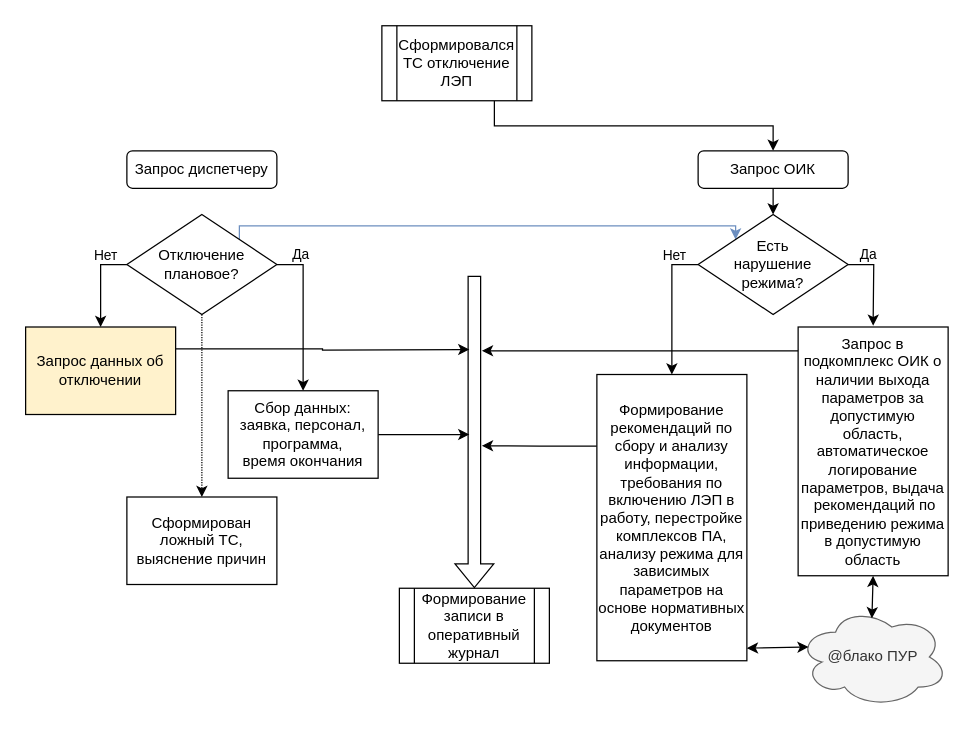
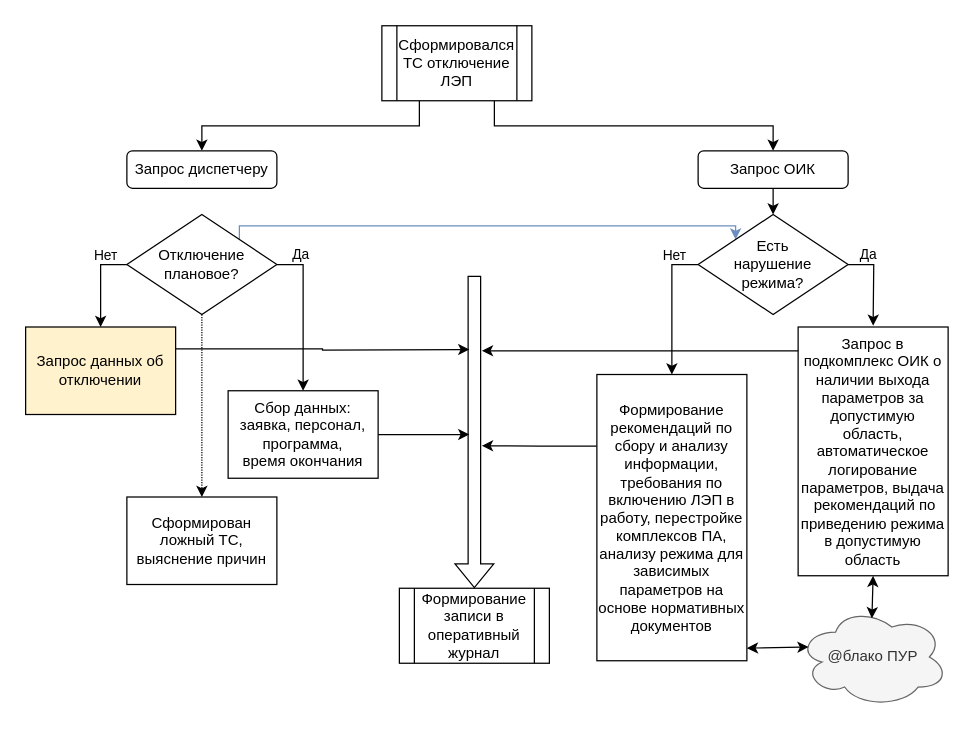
edge "Сформировался ТС отключение ЛЭП" -> "Запрос диспетчеру": added
